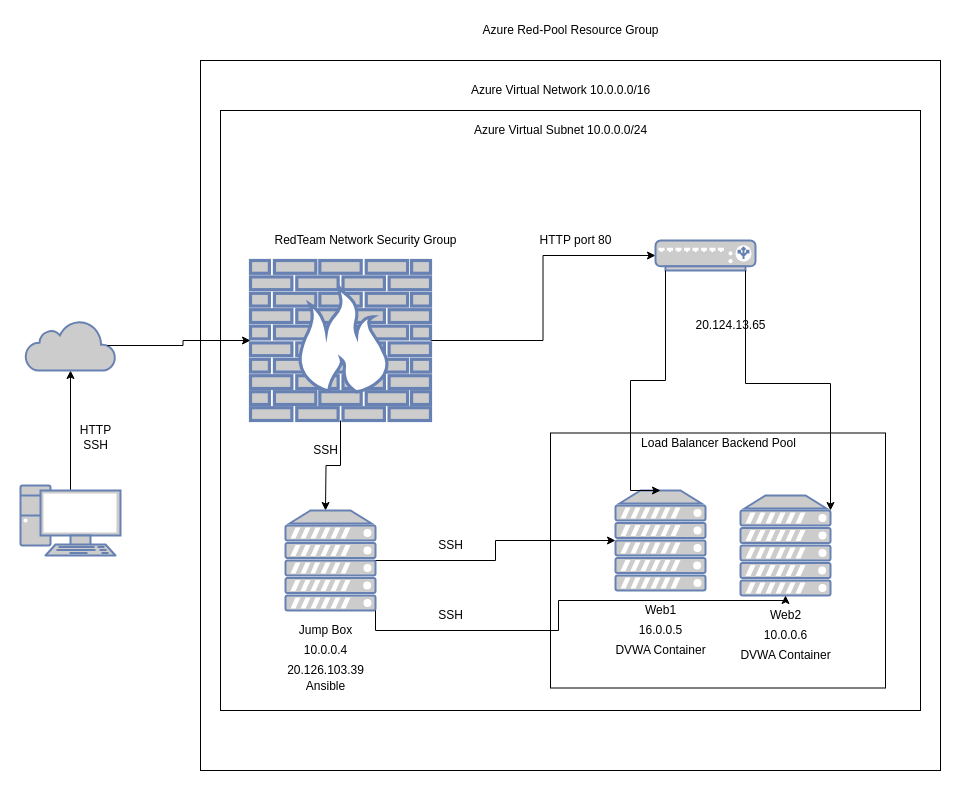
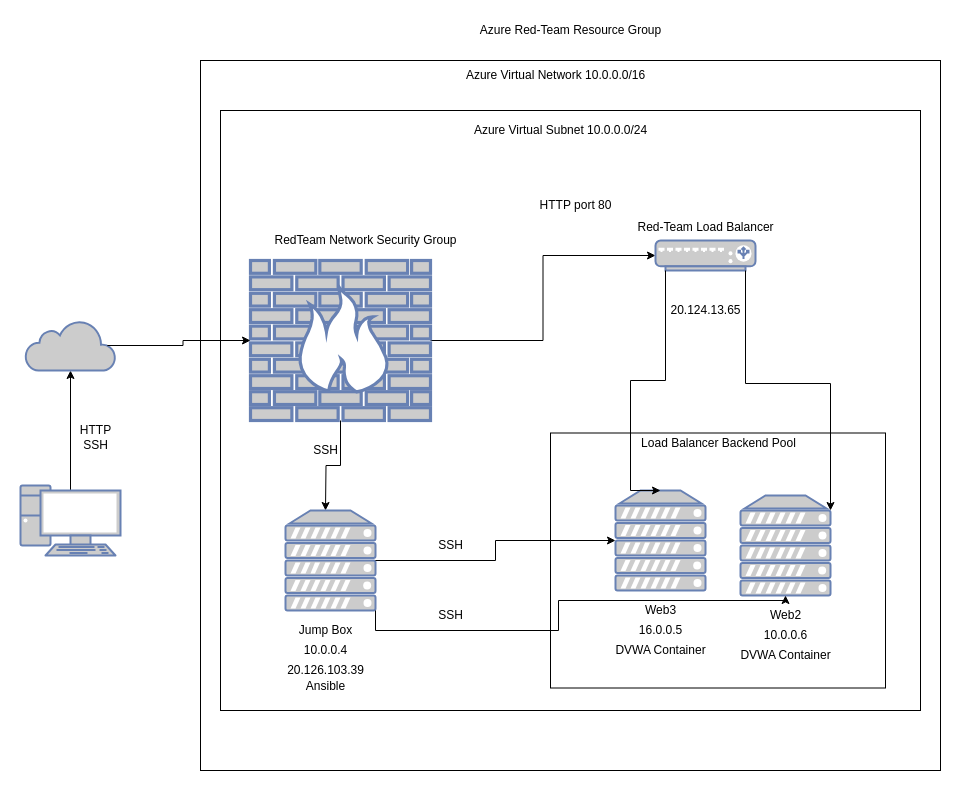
node "Azure Red-Pool Resource Group": label "Azure Red-Pool Resource Group" -> "Azure Red-Team Resource Group"
node "Azure Virtual Network 10.0.0.0/16": moved (561, 91) -> (556, 76)
node "Red-Team Load Balancer": added
node "HTTP port 80": moved (576, 241) -> (576, 206)
node "20.124.13.65": moved (731, 326) -> (706, 311)
node "Web1": label "Web1" -> "Web3"
